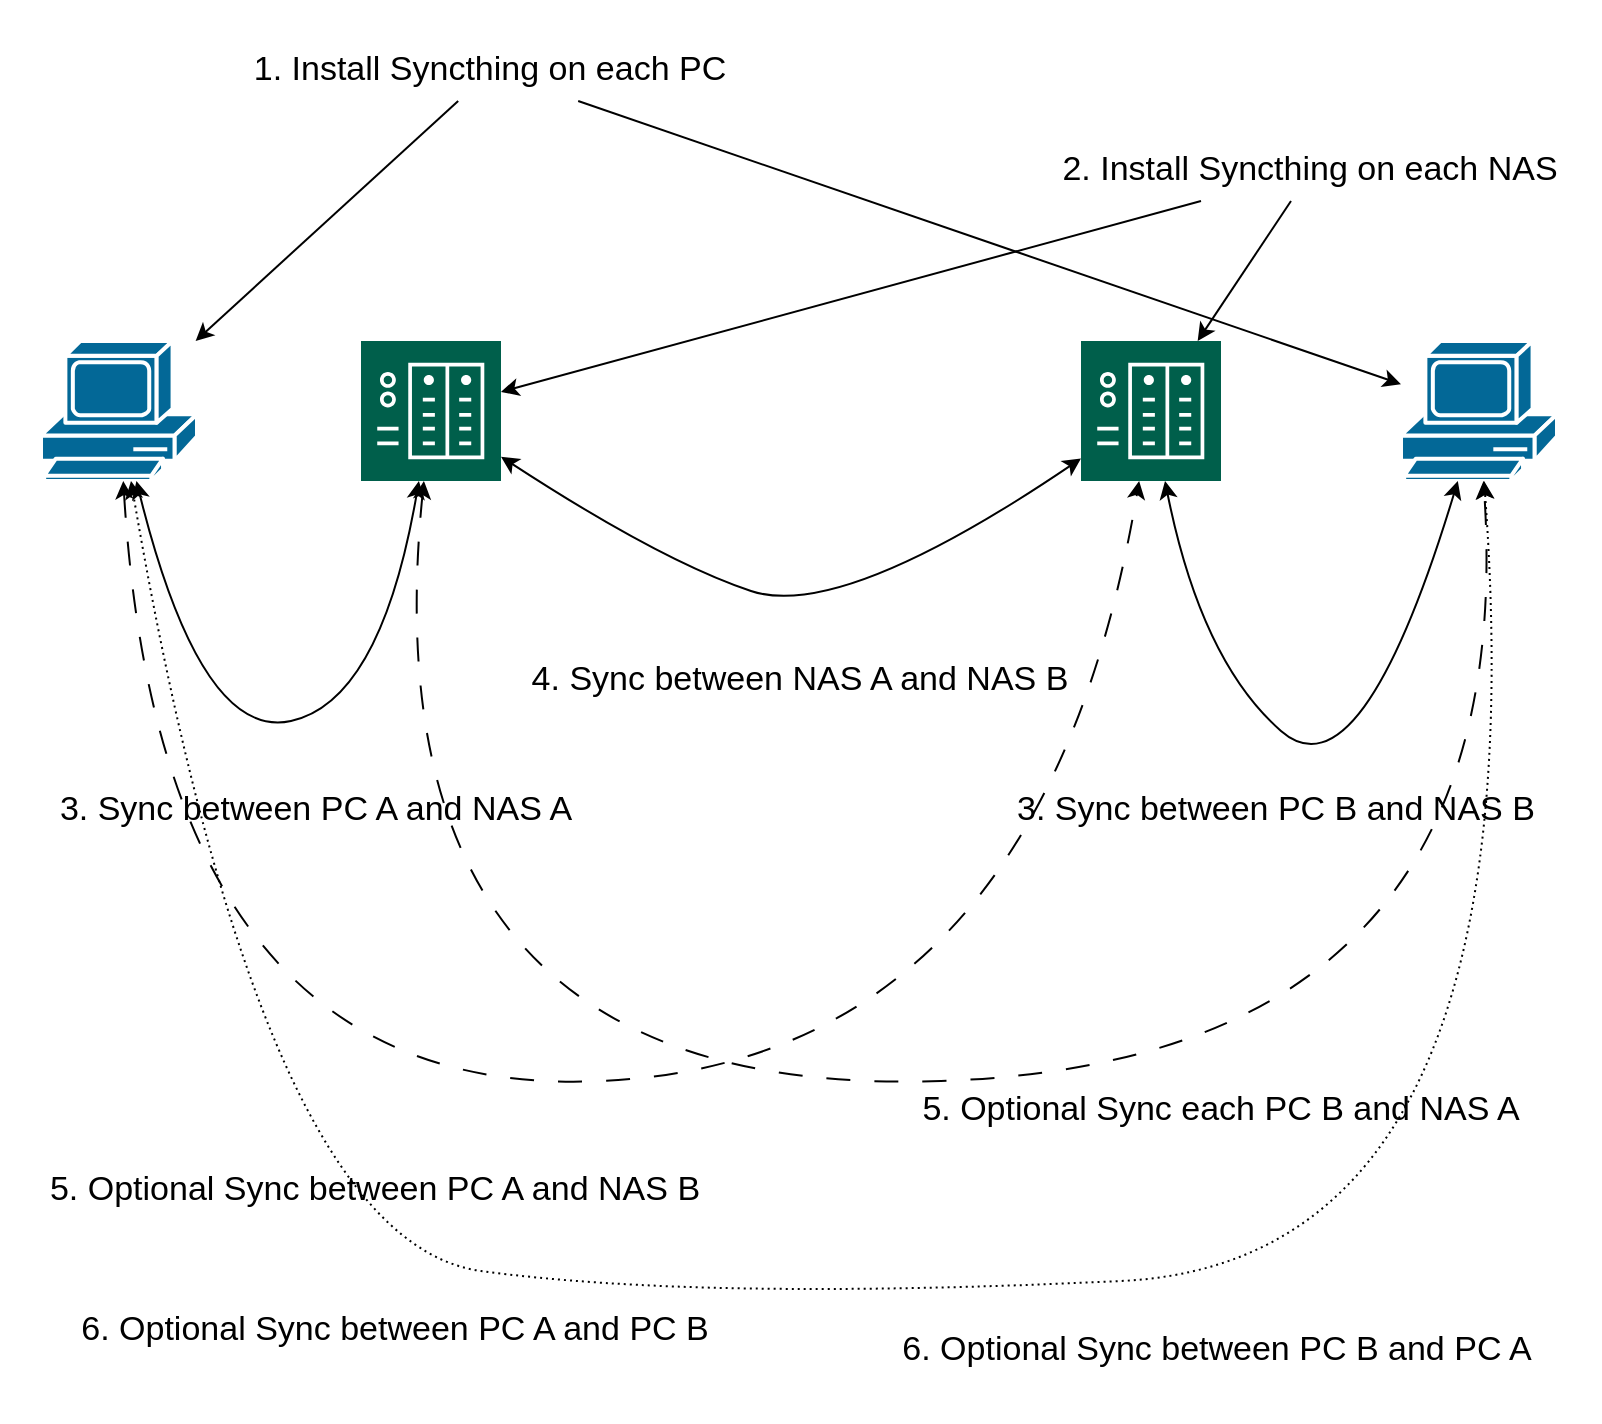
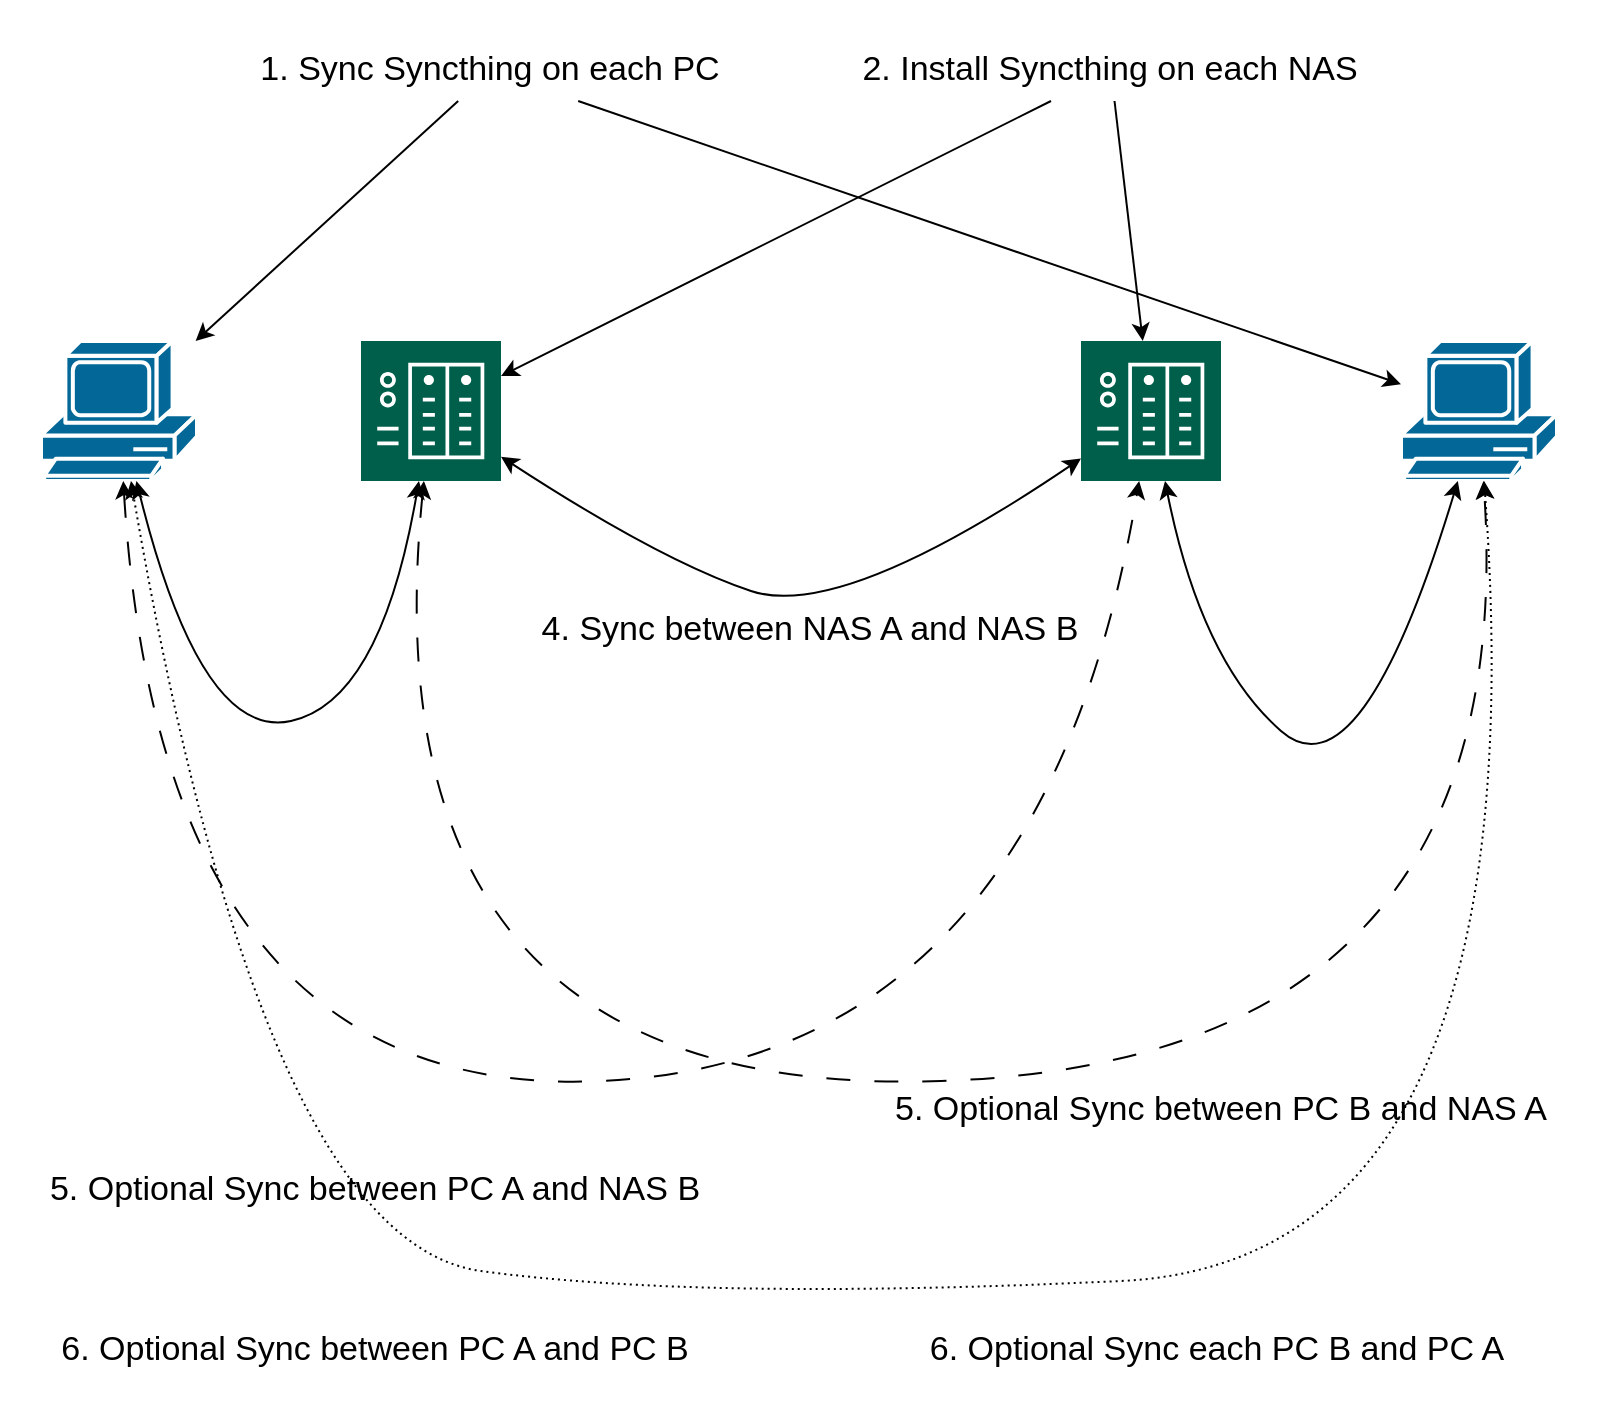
node "1. Install Syncthing on each PC": label "1. Install Syncthing on each PC" -> "1. Sync Syncthing on each PC"
node "2. Install Syncthing on each NAS": moved (1311, 171) -> (1111, 71)
node "4. Sync between NAS A and NAS B": moved (801, 681) -> (811, 631)
node "3. Sync between PC A and NAS A": removed
node "3. Sync between PC B and NAS B": removed
node "5. Optional Sync each PC B and NAS A": label "5. Optional Sync each PC B and NAS A" -> "5. Optional Sync between PC B and NAS A"
node "6. Optional Sync between PC A and PC B": moved (396, 1331) -> (376, 1351)
node "6. Optional Sync between PC B and PC A": label "6. Optional Sync between PC B and PC A" -> "6. Optional Sync each PC B and PC A"
